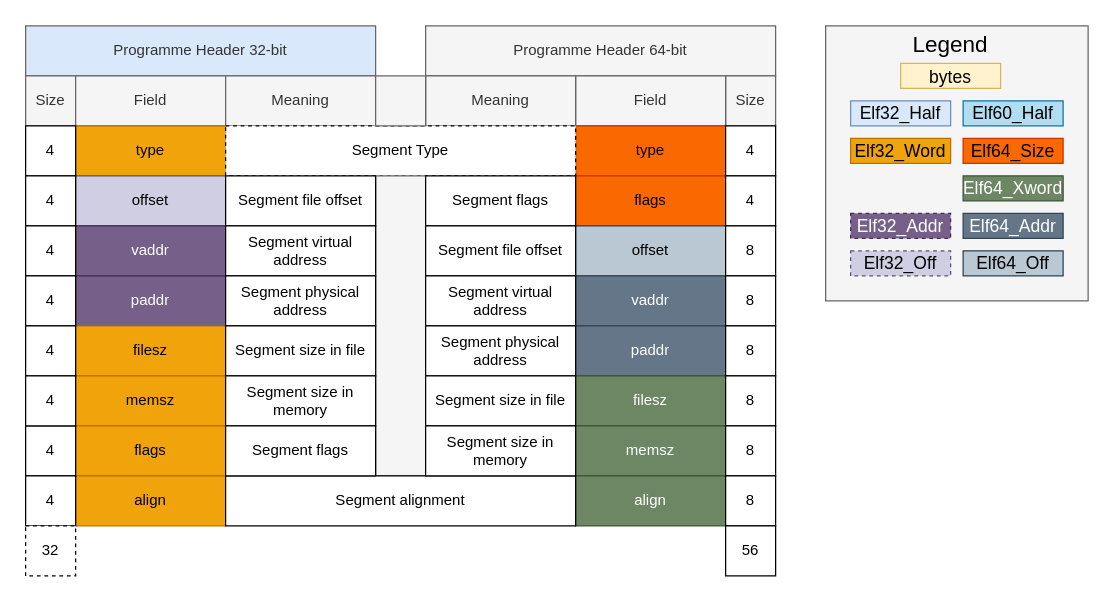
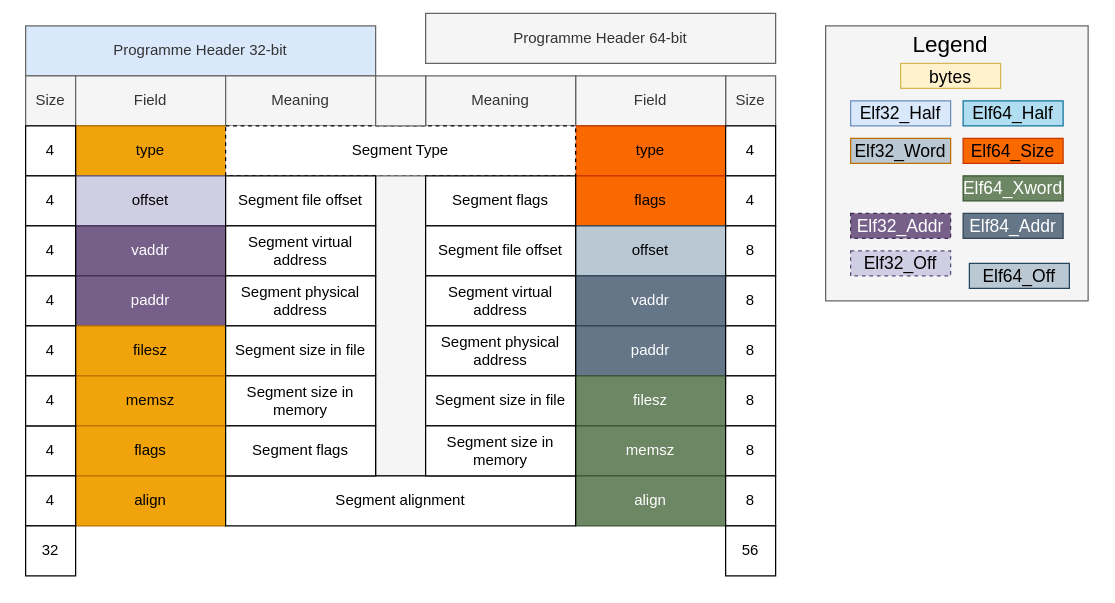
node "Programme Header 64-bit": moved (601, 51) -> (601, 38)
node "Elf60_Half": label "Elf60_Half" -> "Elf64_Half"
node "Elf32_Word": fillcolor #f0a30a -> #bac8d3
node "Elf64_Addr": label "Elf64_Addr" -> "Elf84_Addr"
node "Elf64_Off": moved (1013, 263) -> (1019, 276)
node "32": style dashed -> solid
